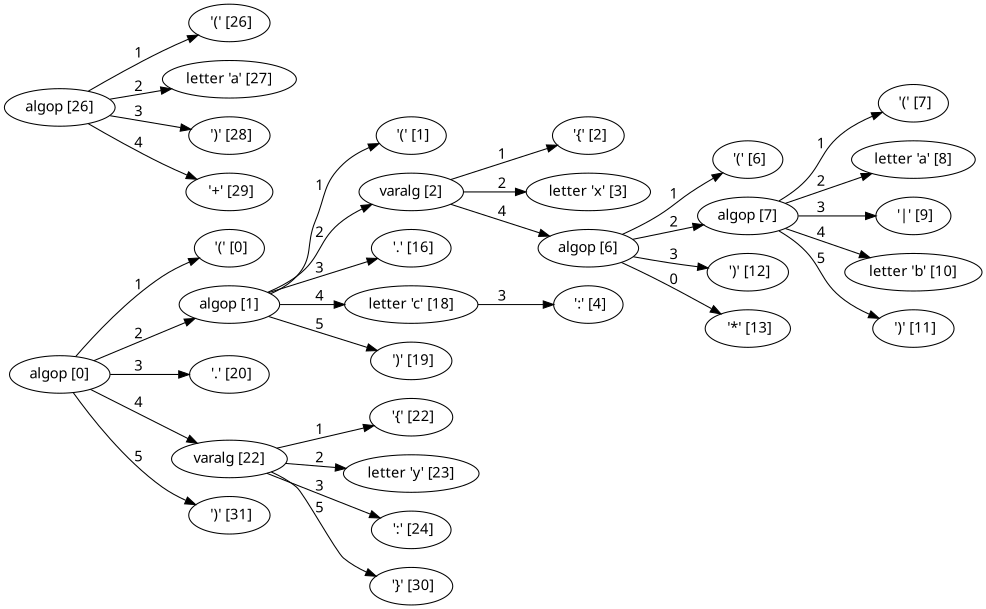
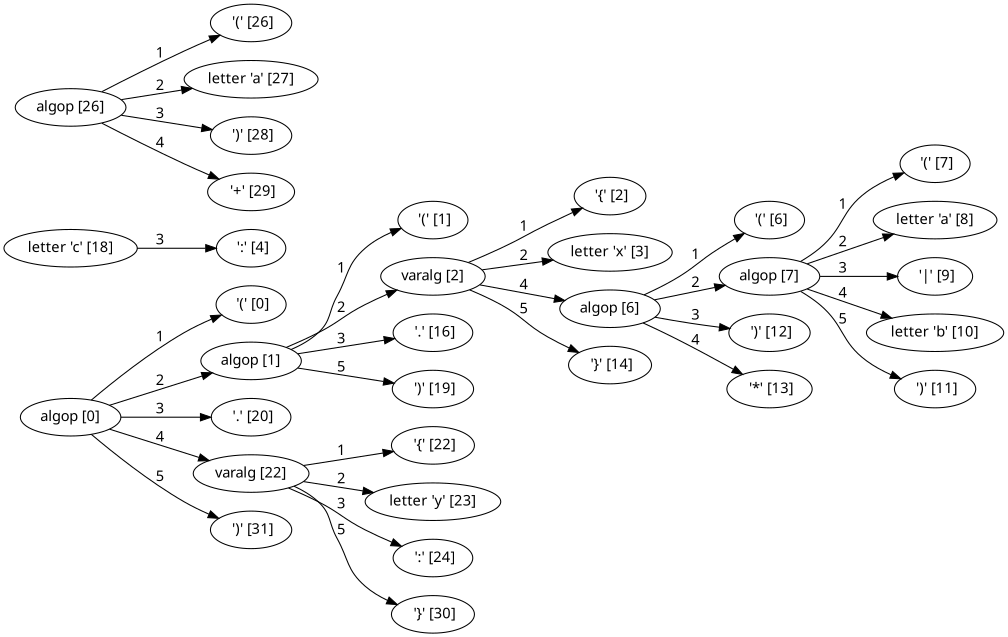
edge "algop [6]" -> "'*' [13]": label "0" -> "4"
edge "algop [1]" -> "letter 'c' [18]": removed, label "4"
node "'}' [14]": added
